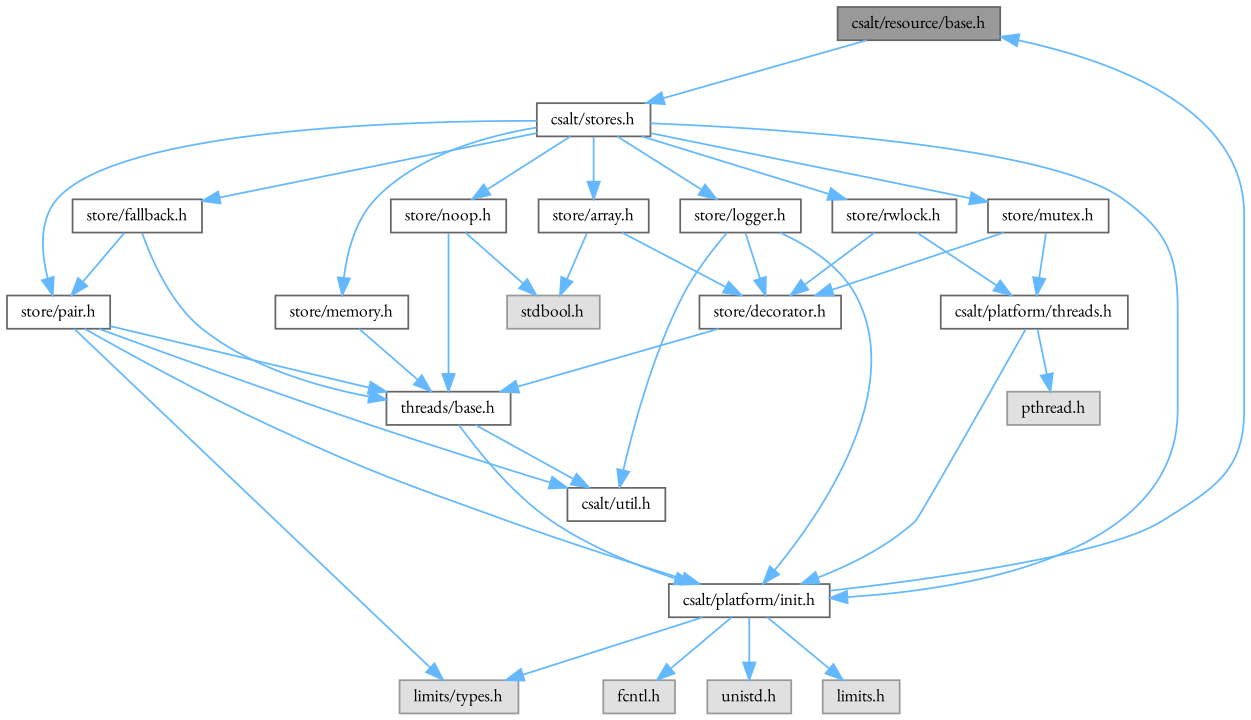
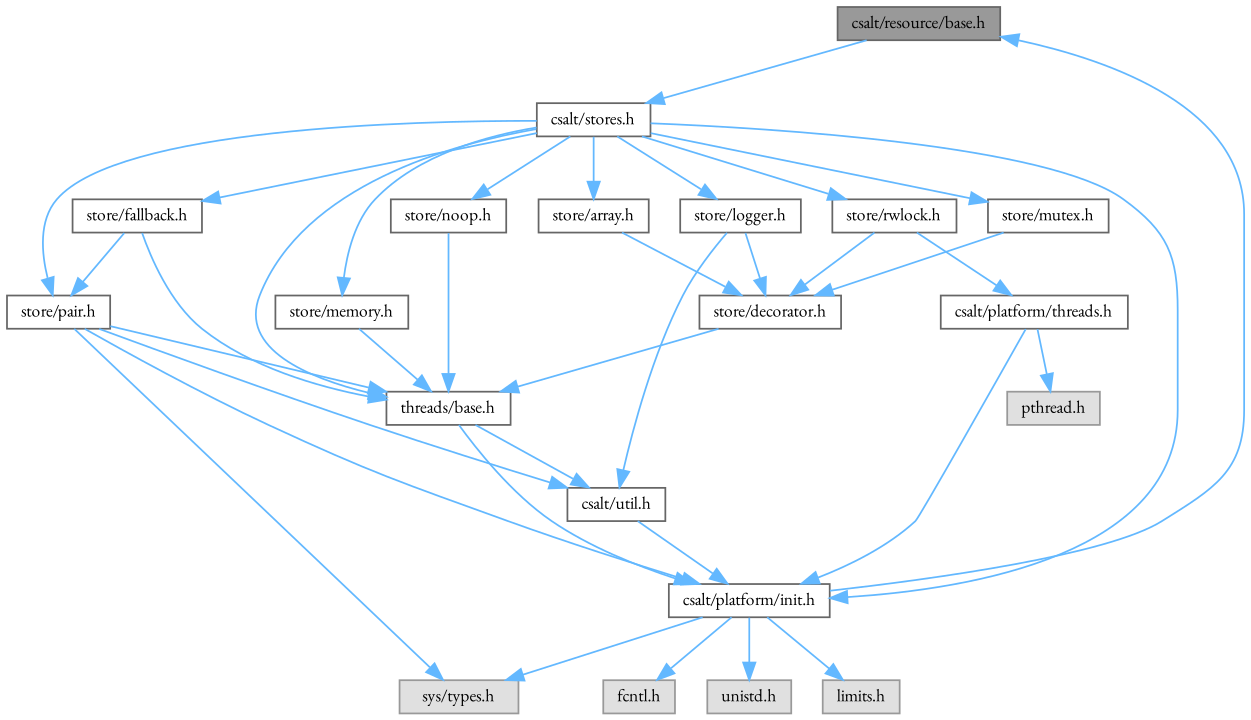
edge "csalt/stores.h" -> "threads/base.h": added
edge "store/mutex.h" -> "csalt/platform/threads.h": removed
node "stdbool.h": removed
edge "store/logger.h" -> "csalt/platform/init.h": now "csalt/util.h" -> "csalt/platform/init.h"
node "limits/types.h": label "limits/types.h" -> "sys/types.h"
